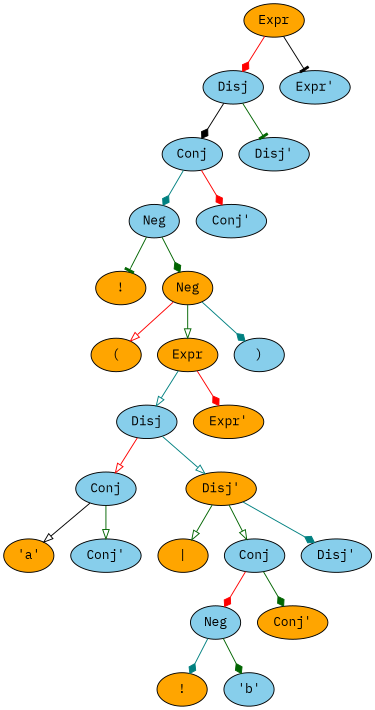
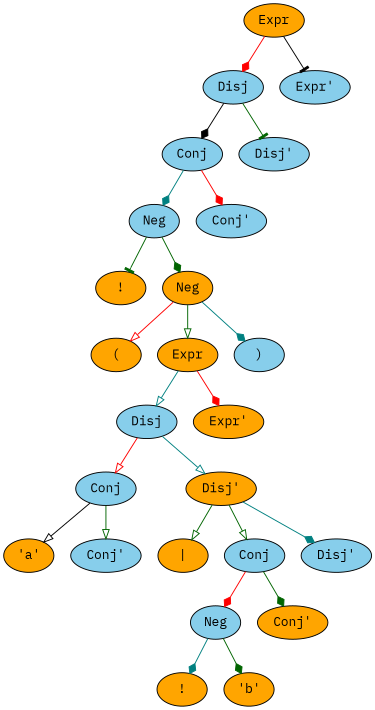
node "'b'": fillcolor skyblue -> orange
